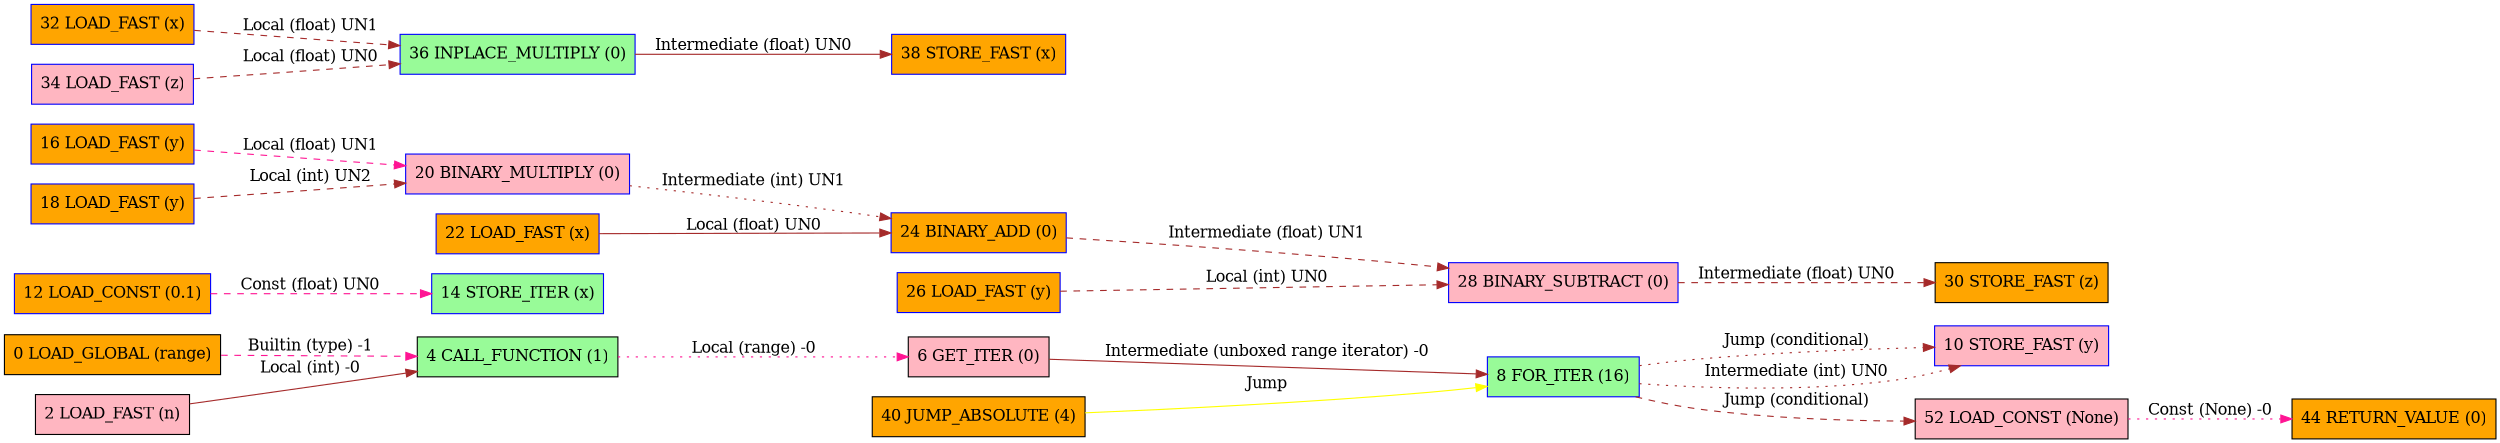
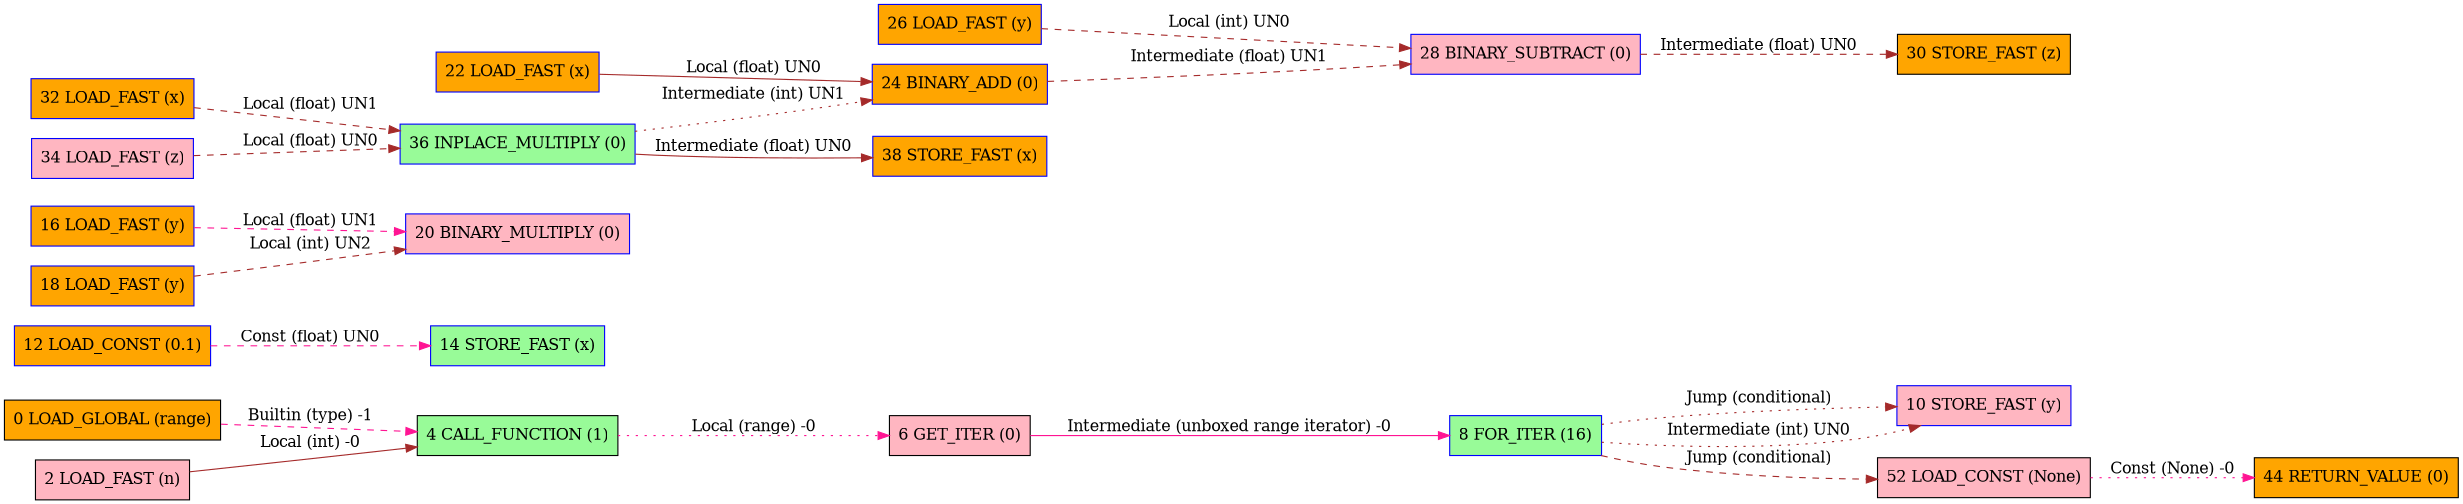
edge "20 BINARY_MULTIPLY (0)" -> "24 BINARY_ADD (0)": now "36 INPLACE_MULTIPLY (0)" -> "24 BINARY_ADD (0)"
node "14 STORE_ITER (x)": label "14 STORE_ITER (x)" -> "14 STORE_FAST (x)"
edge "6 GET_ITER (0)" -> "8 FOR_ITER (16)": color brown -> deeppink
node "40 JUMP_ABSOLUTE (4)": removed
